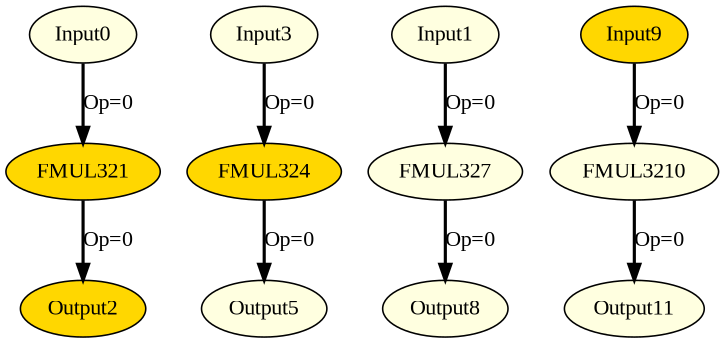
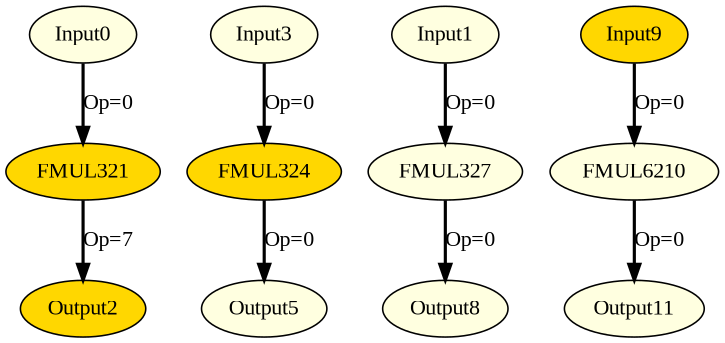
node "FMUL3210": label "FMUL3210" -> "FMUL6210"
edge "FMUL321" -> "Output2": label "Op=0" -> "Op=7"
